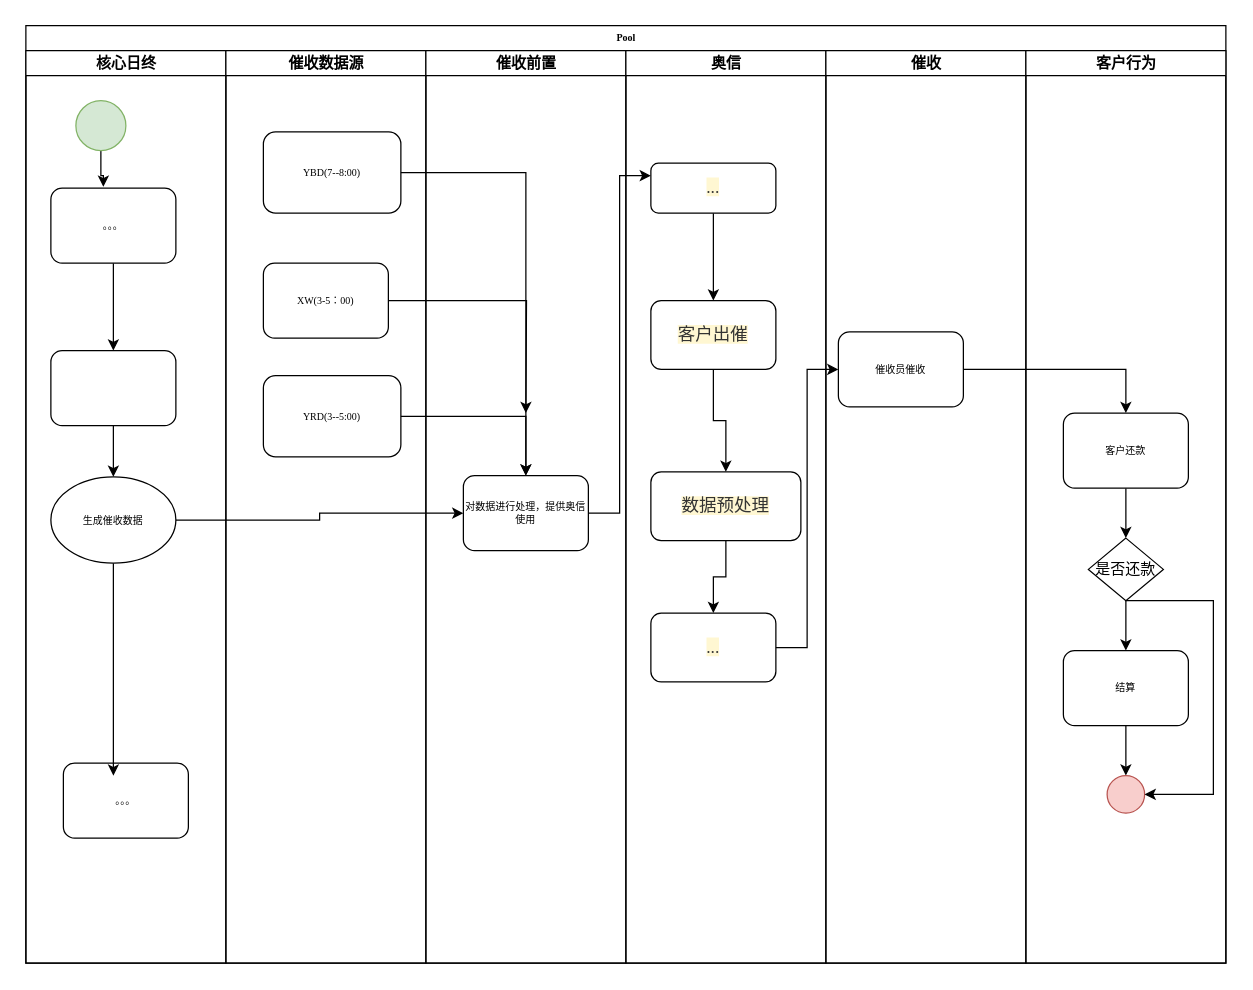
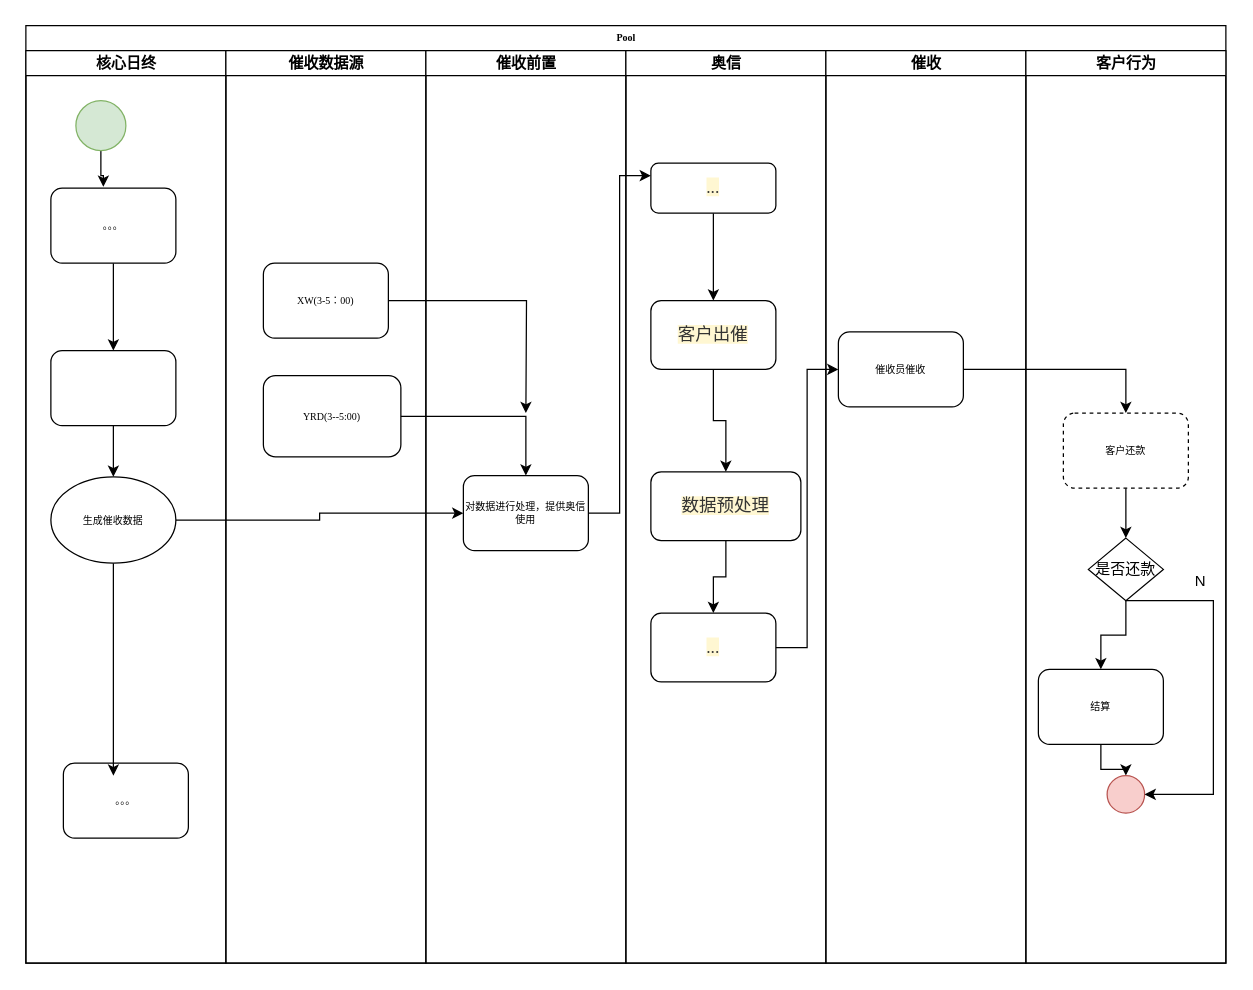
node "YBD(7--8:00)": removed
edge "YBD(7--8:00)" -> "对数据进行处理，提供奥信使用": removed
node "客户还款": style solid -> dashed
node "N": added
node "结算": moved (1126, 688) -> (1101, 707)
